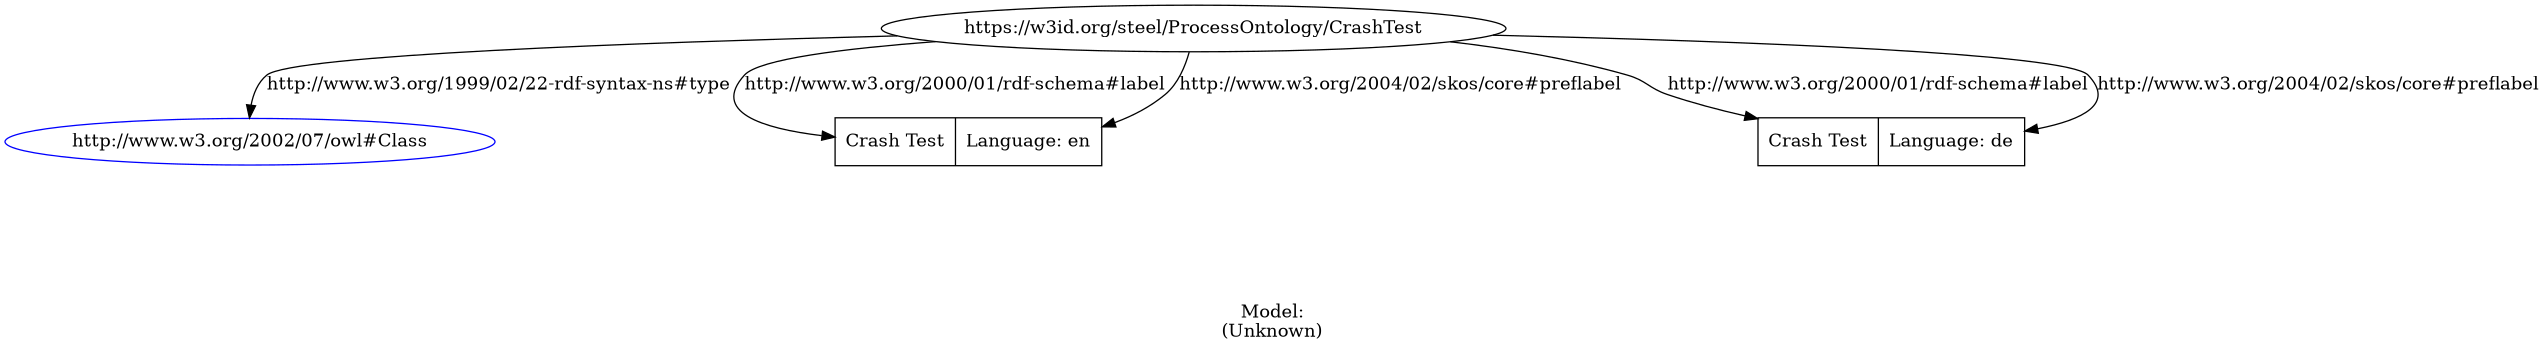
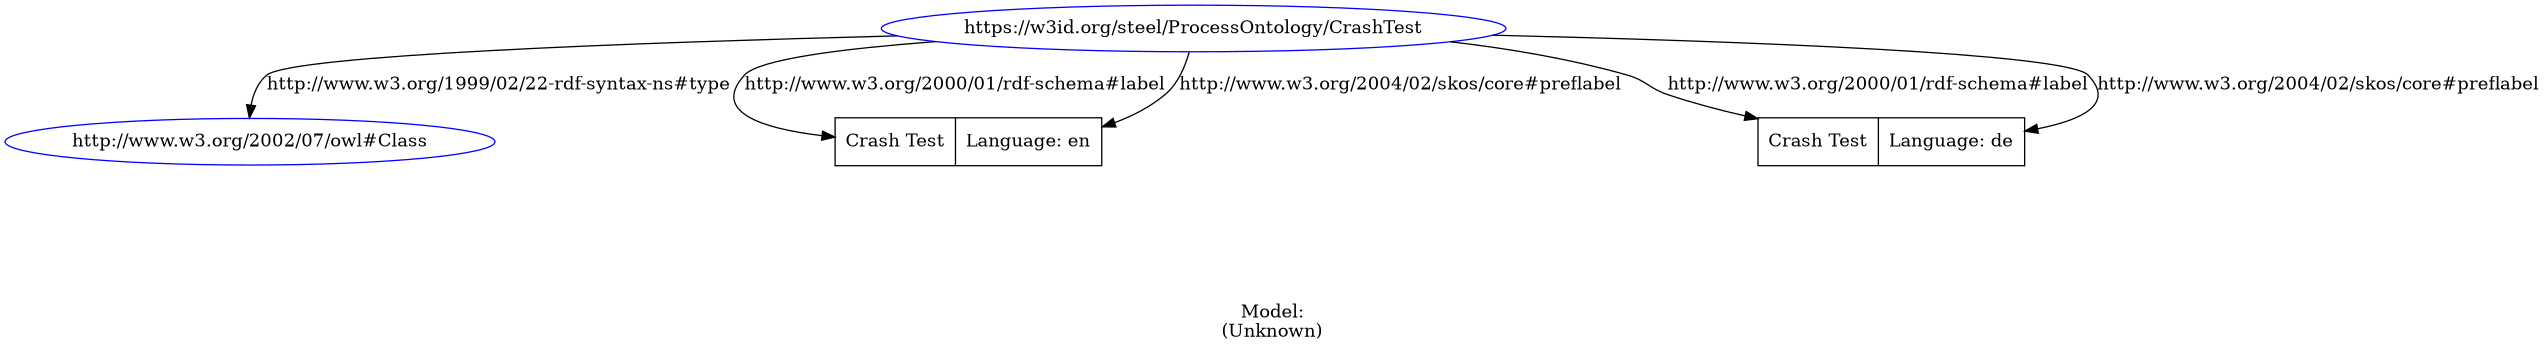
node "https://w3id.org/steel/ProcessOntology/CrashTest": color black -> blue
